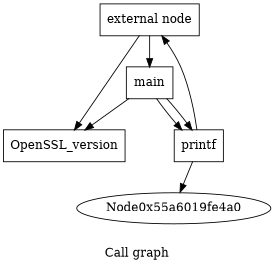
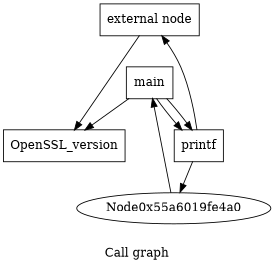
edge "external node" -> "main": now "Node0x55a6019fe4a0" -> "main"
